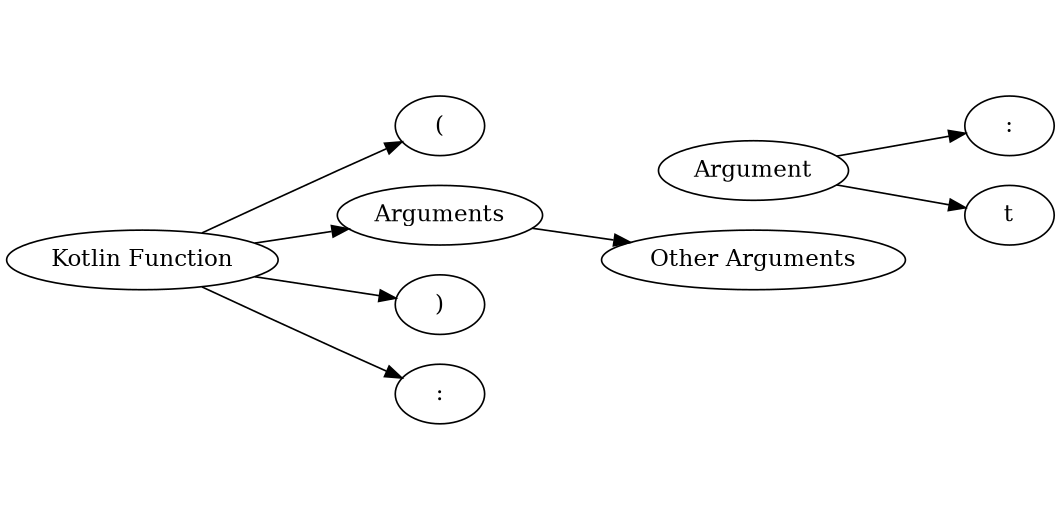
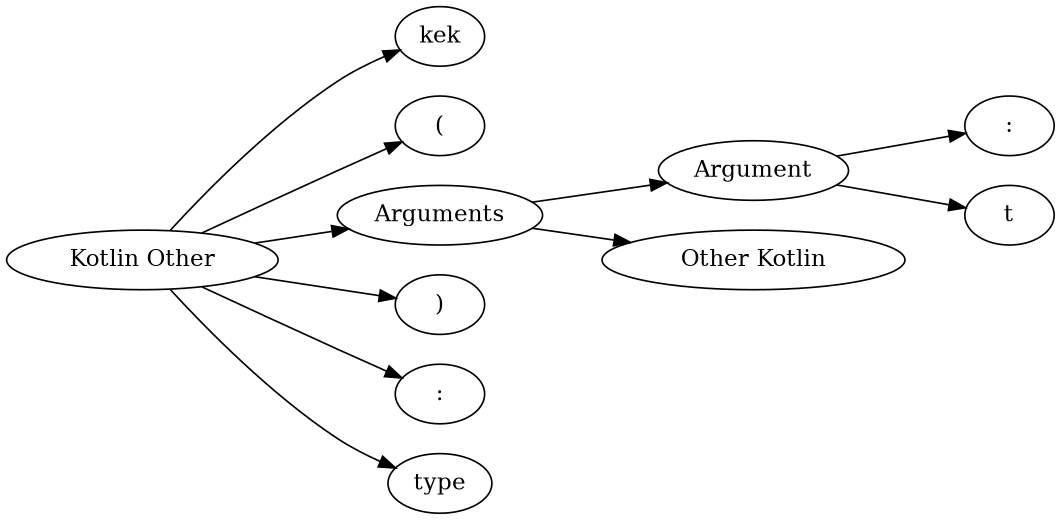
node "kek": added
edge "Arguments" -> "Argument": added
node "Kotlin Function": label "Kotlin Function" -> "Kotlin Other"
node "Other Arguments": label "Other Arguments" -> "Other Kotlin"
node "type": added
